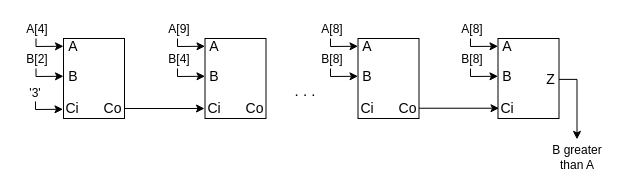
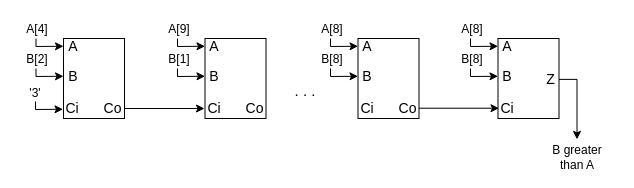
node "B[4]": label "B[4]" -> "B[1]"
